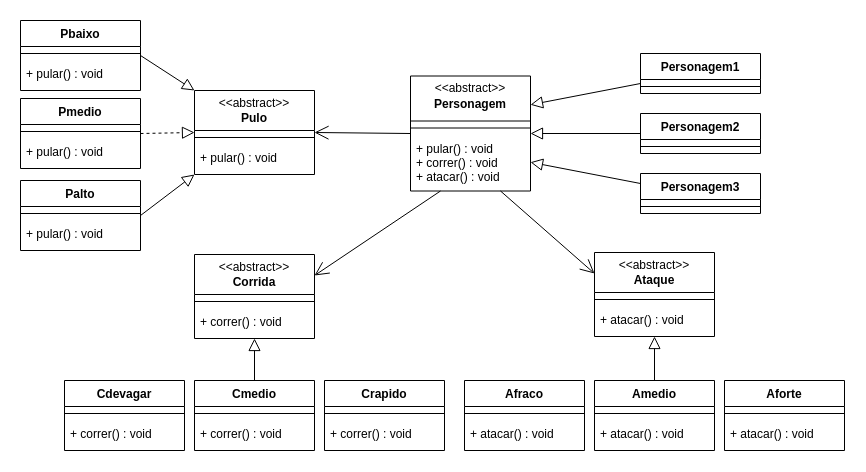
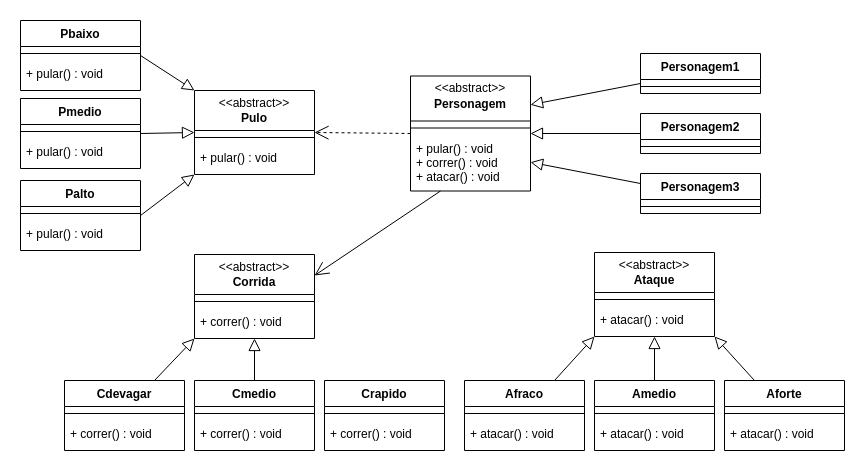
edge "Pmedio" -> "Pulo": style dashed -> solid
edge "Personagem" -> "Pulo": style solid -> dashed
edge "Personagem" -> "Ataque": removed
edge "Afraco" -> "Ataque": added
edge "Aforte" -> "Ataque": added
edge "Cdevagar" -> "Corrida": added
